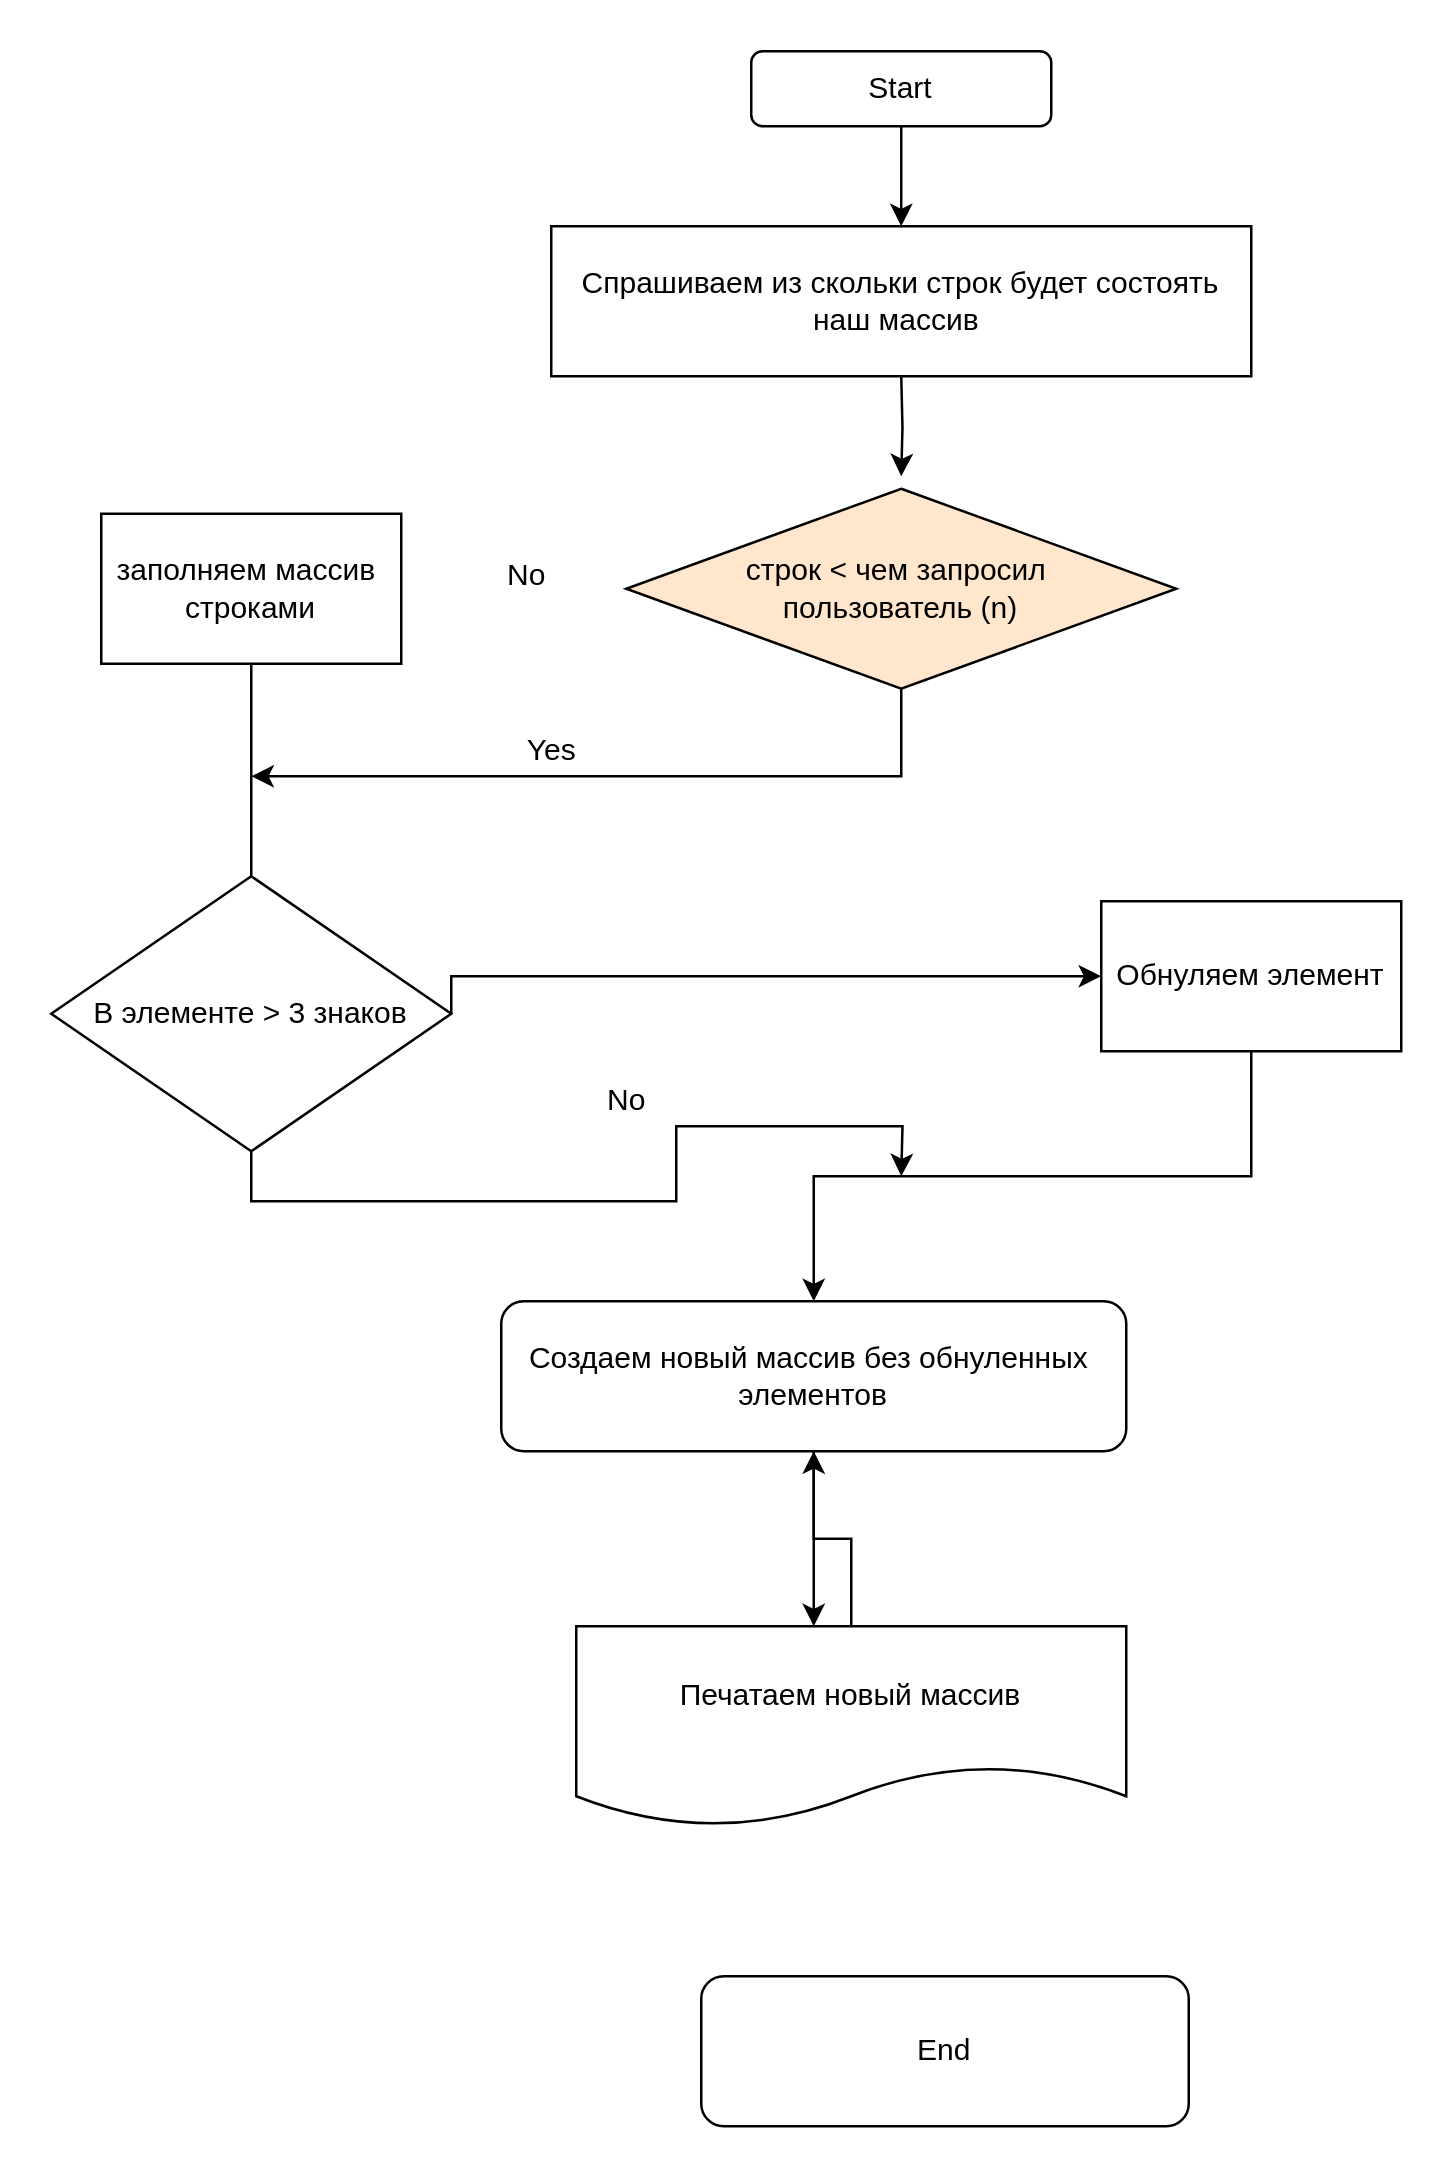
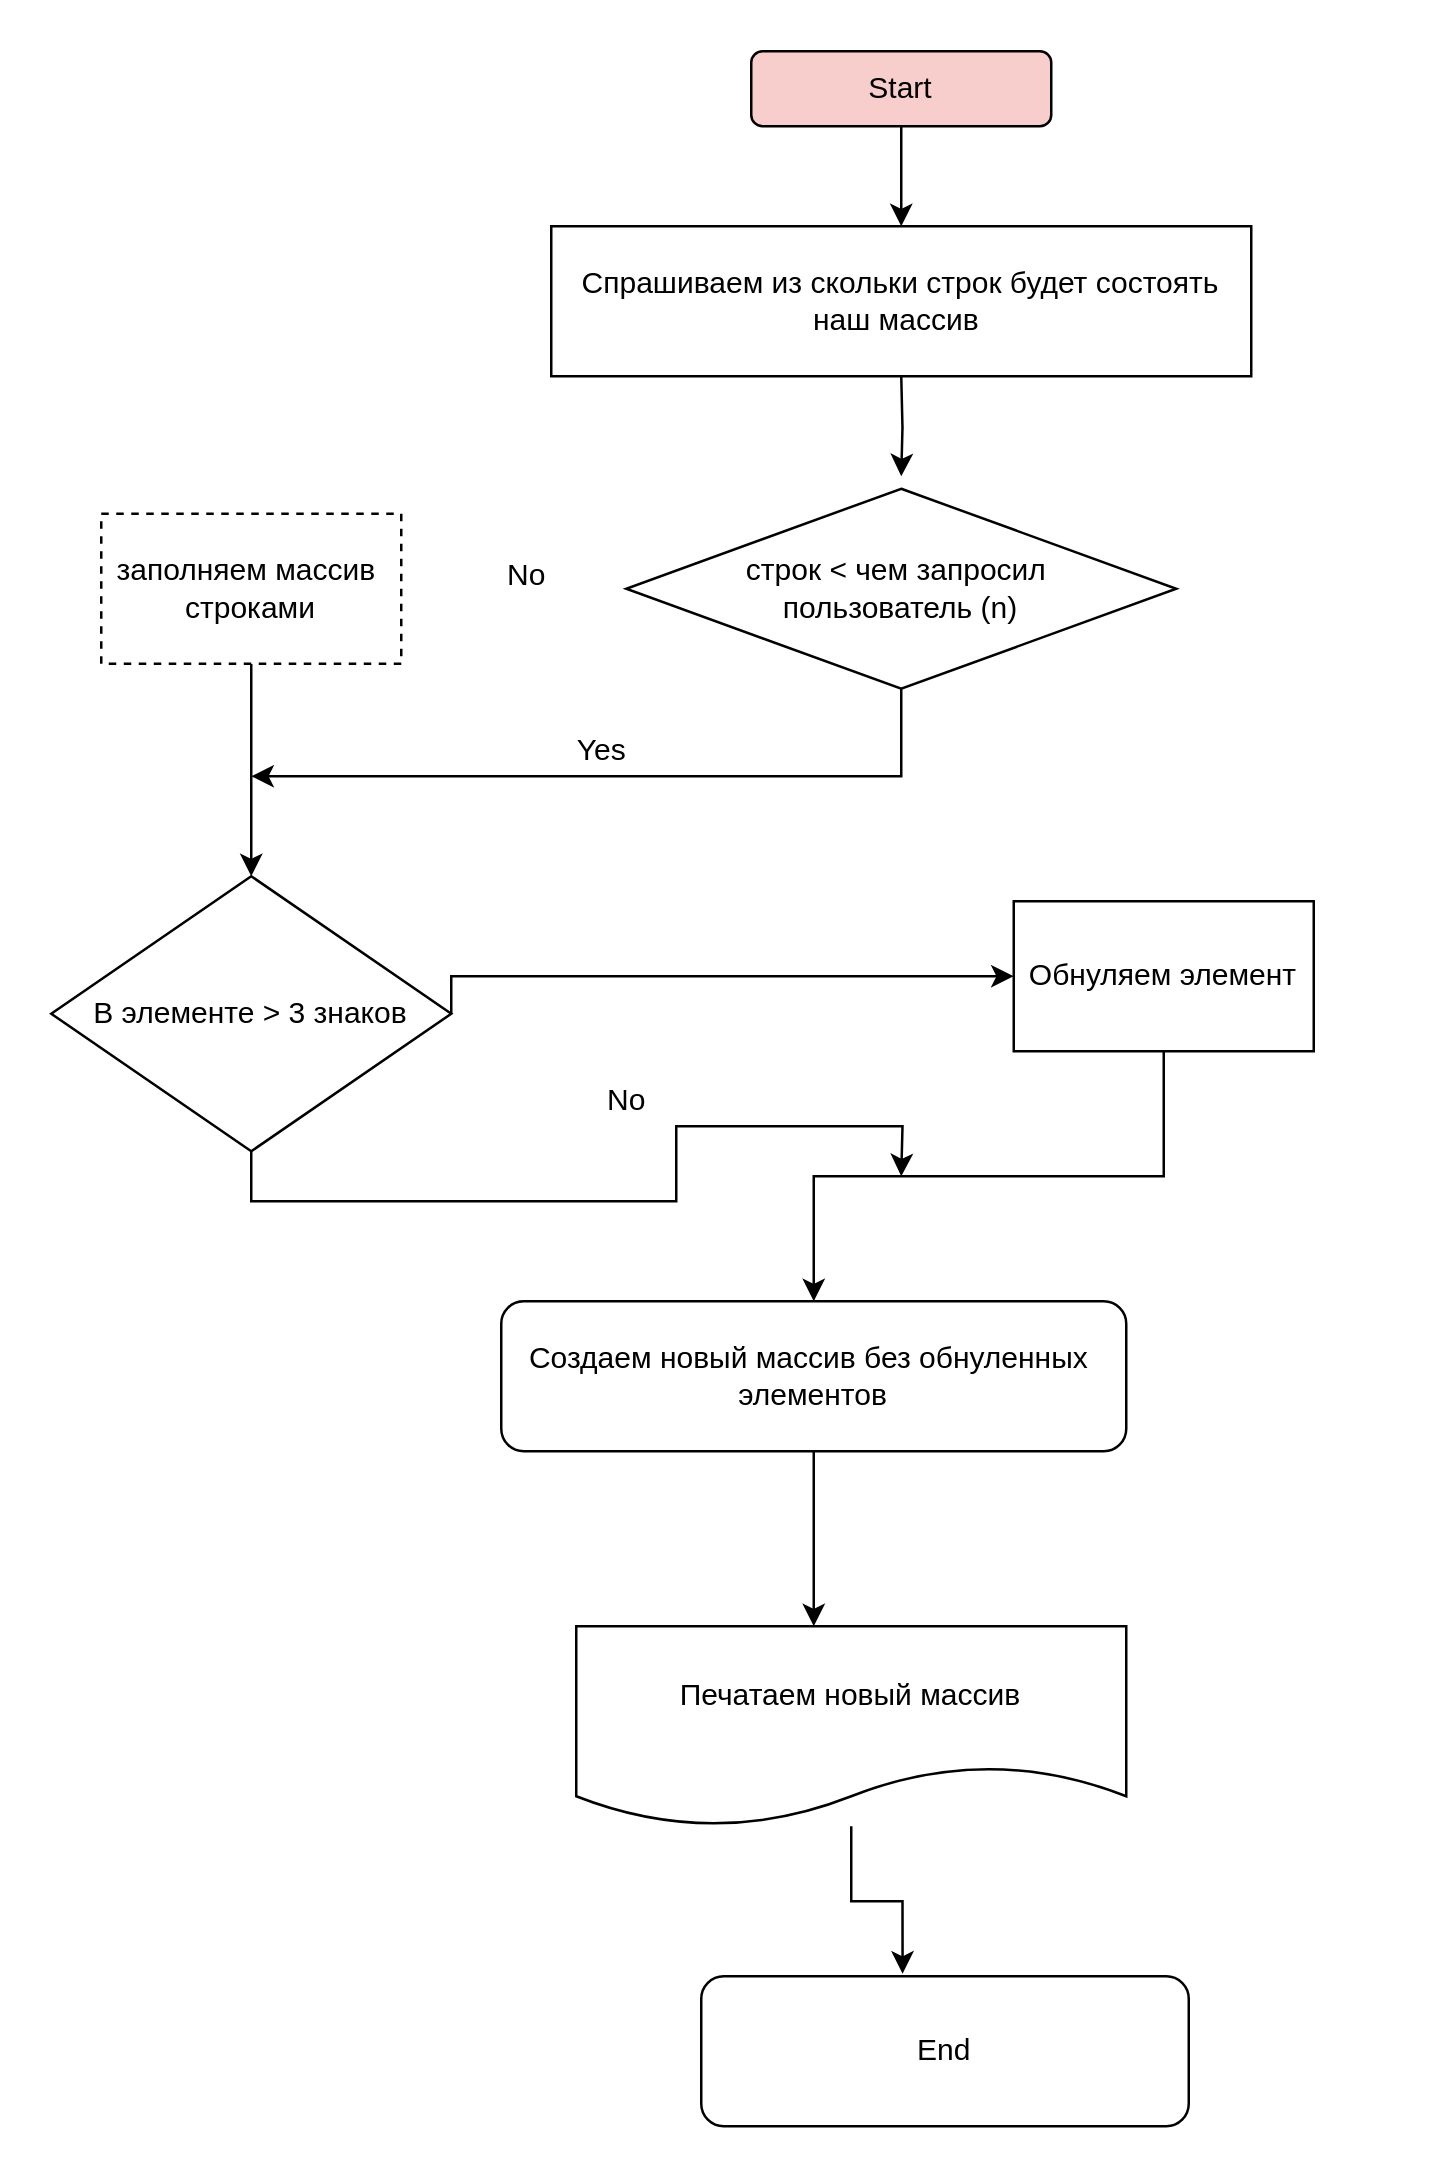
node "Start": fillcolor #ffffff -> #f8cecc
node "заполняем массив строками": style solid -> dashed
node "строк < чем запросил пользователь (n)": fillcolor #ffe6cc -> #ffffff
node "Yes": moved (551, 751) -> (601, 751)
edge "заполняем массив строками" -- "В элементе > 3 знаков": arrowhead none -> classic
node "Обнуляем элемент": moved (1251, 976) -> (1164, 976)
edge "Печатаем новый массив" -> "Создаем новый массив без обнуленных элементов": now "Печатаем новый массив" -> "End"
